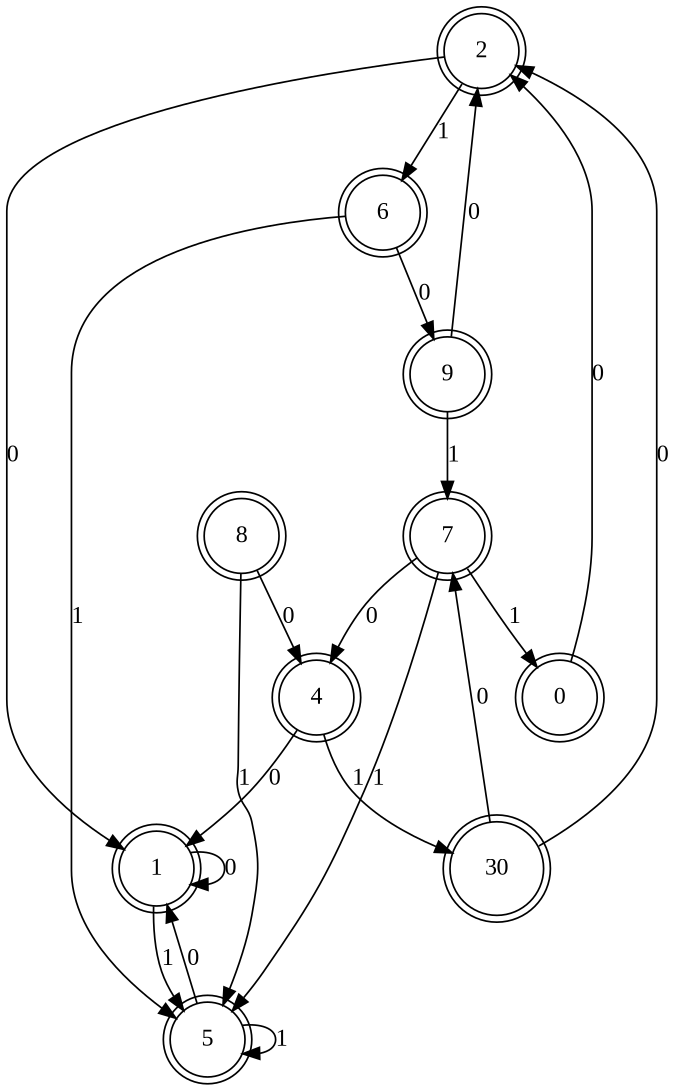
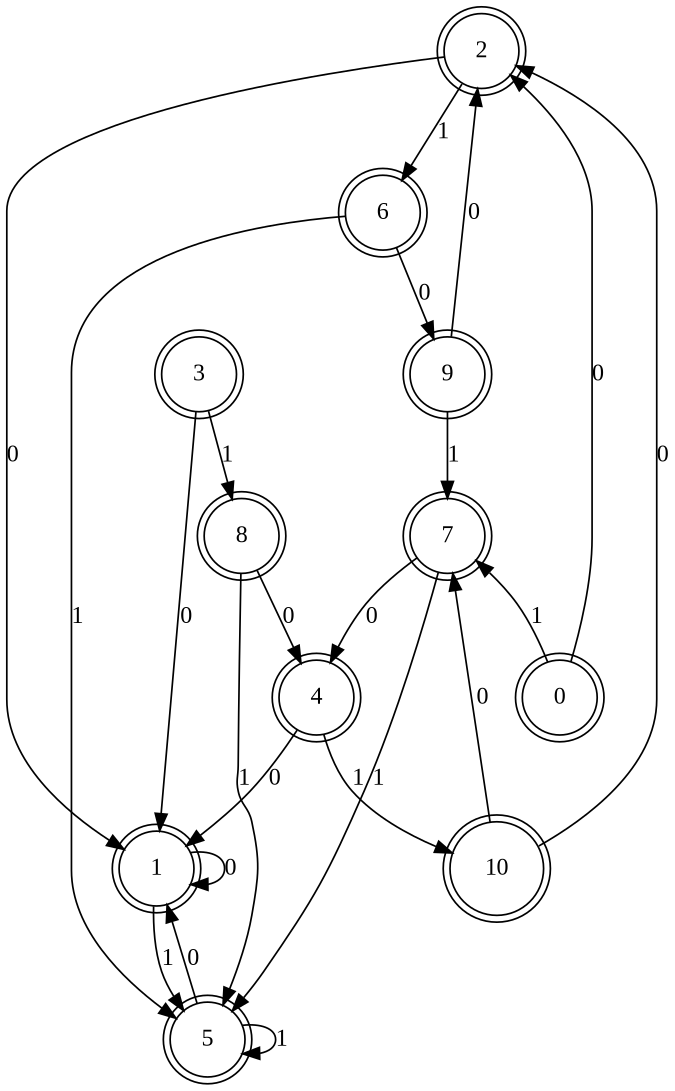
node "3": added
edge "7" -> "0": reversed
node "30": label "30" -> "10"
